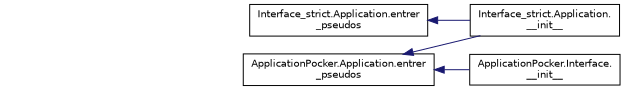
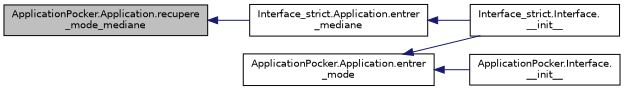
node "ApplicationPocker.Application.recupere _mode_mediane": added
node "Interface_strict.Application.entrer _pseudos": label "Interface_strict.Application.entrer _pseudos" -> "Interface_strict.Application.entrer _mediane"
node "Interface_strict.Application. __init__": label "Interface_strict.Application. __init__" -> "Interface_strict.Interface. __init__"
node "ApplicationPocker.Application.entrer _pseudos": label "ApplicationPocker.Application.entrer _pseudos" -> "ApplicationPocker.Application.entrer _mode"
